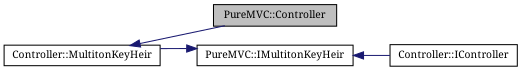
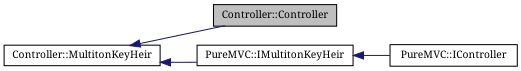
node "PureMVC::Controller": label "PureMVC::Controller" -> "Controller::Controller"
edge "Controller::MultitonKeyHeir" -> "PureMVC::IMultitonKeyHeir": reversed
node "Controller::IController": label "Controller::IController" -> "PureMVC::IController"
